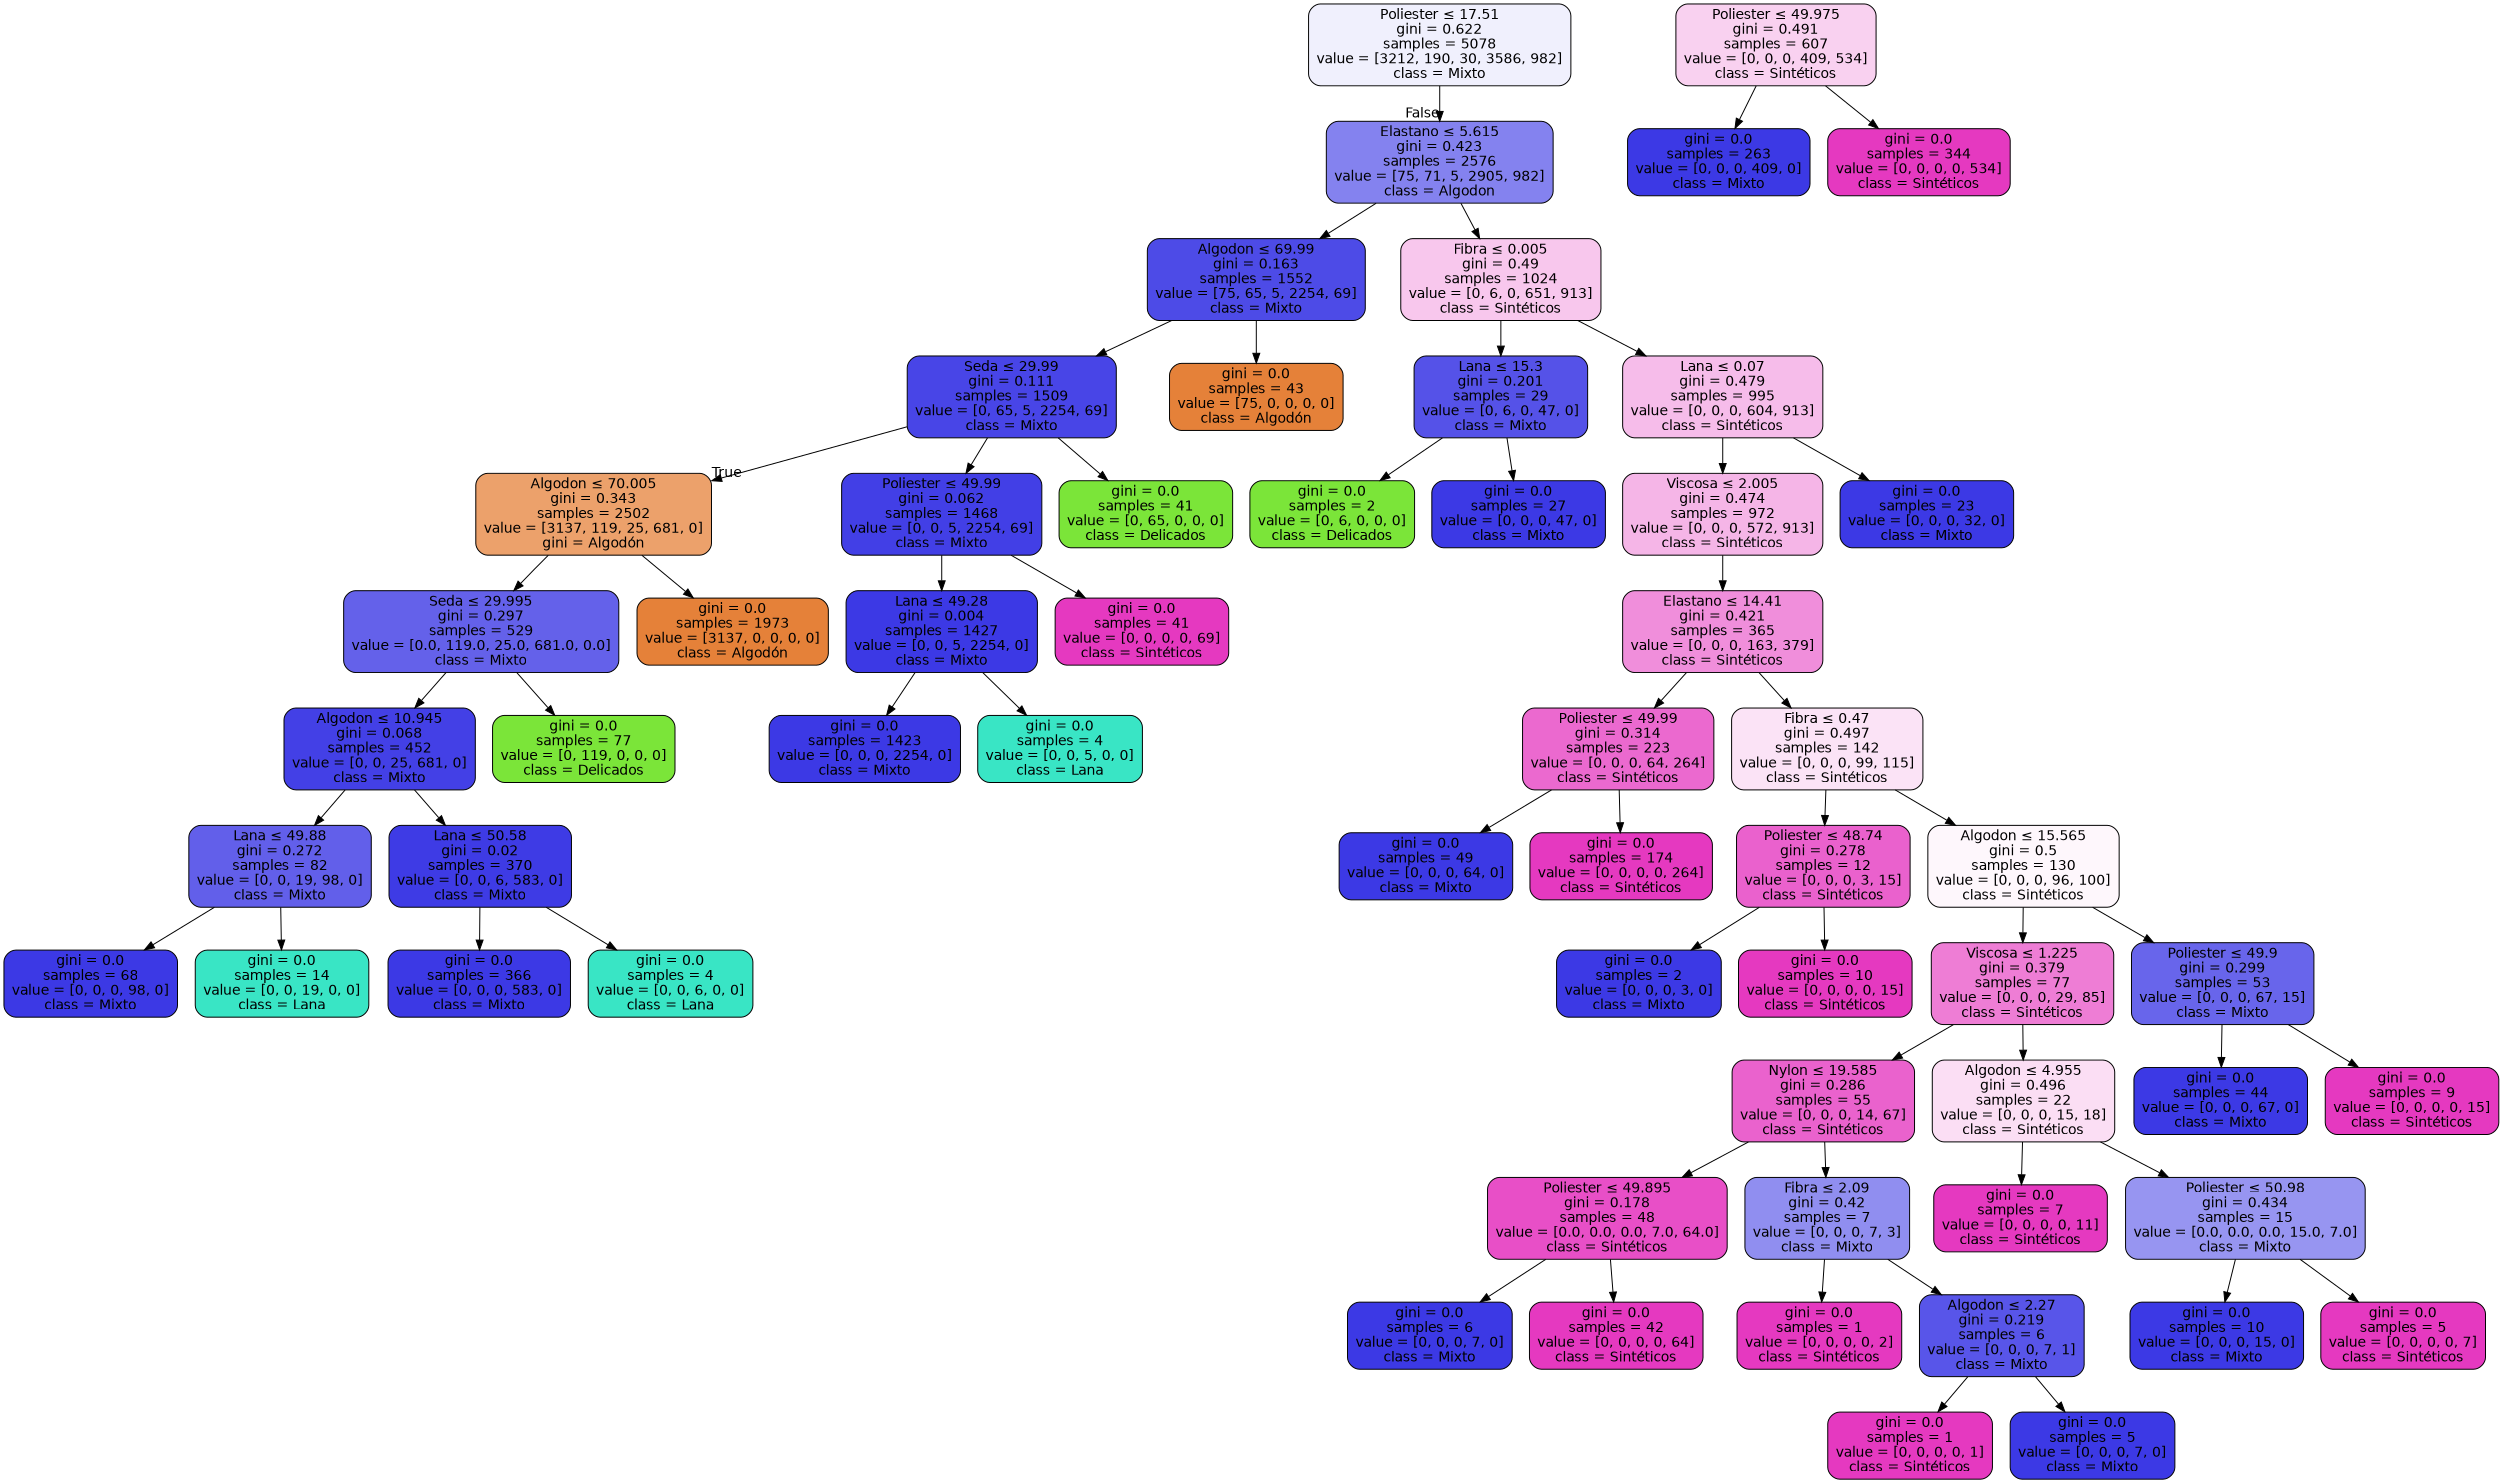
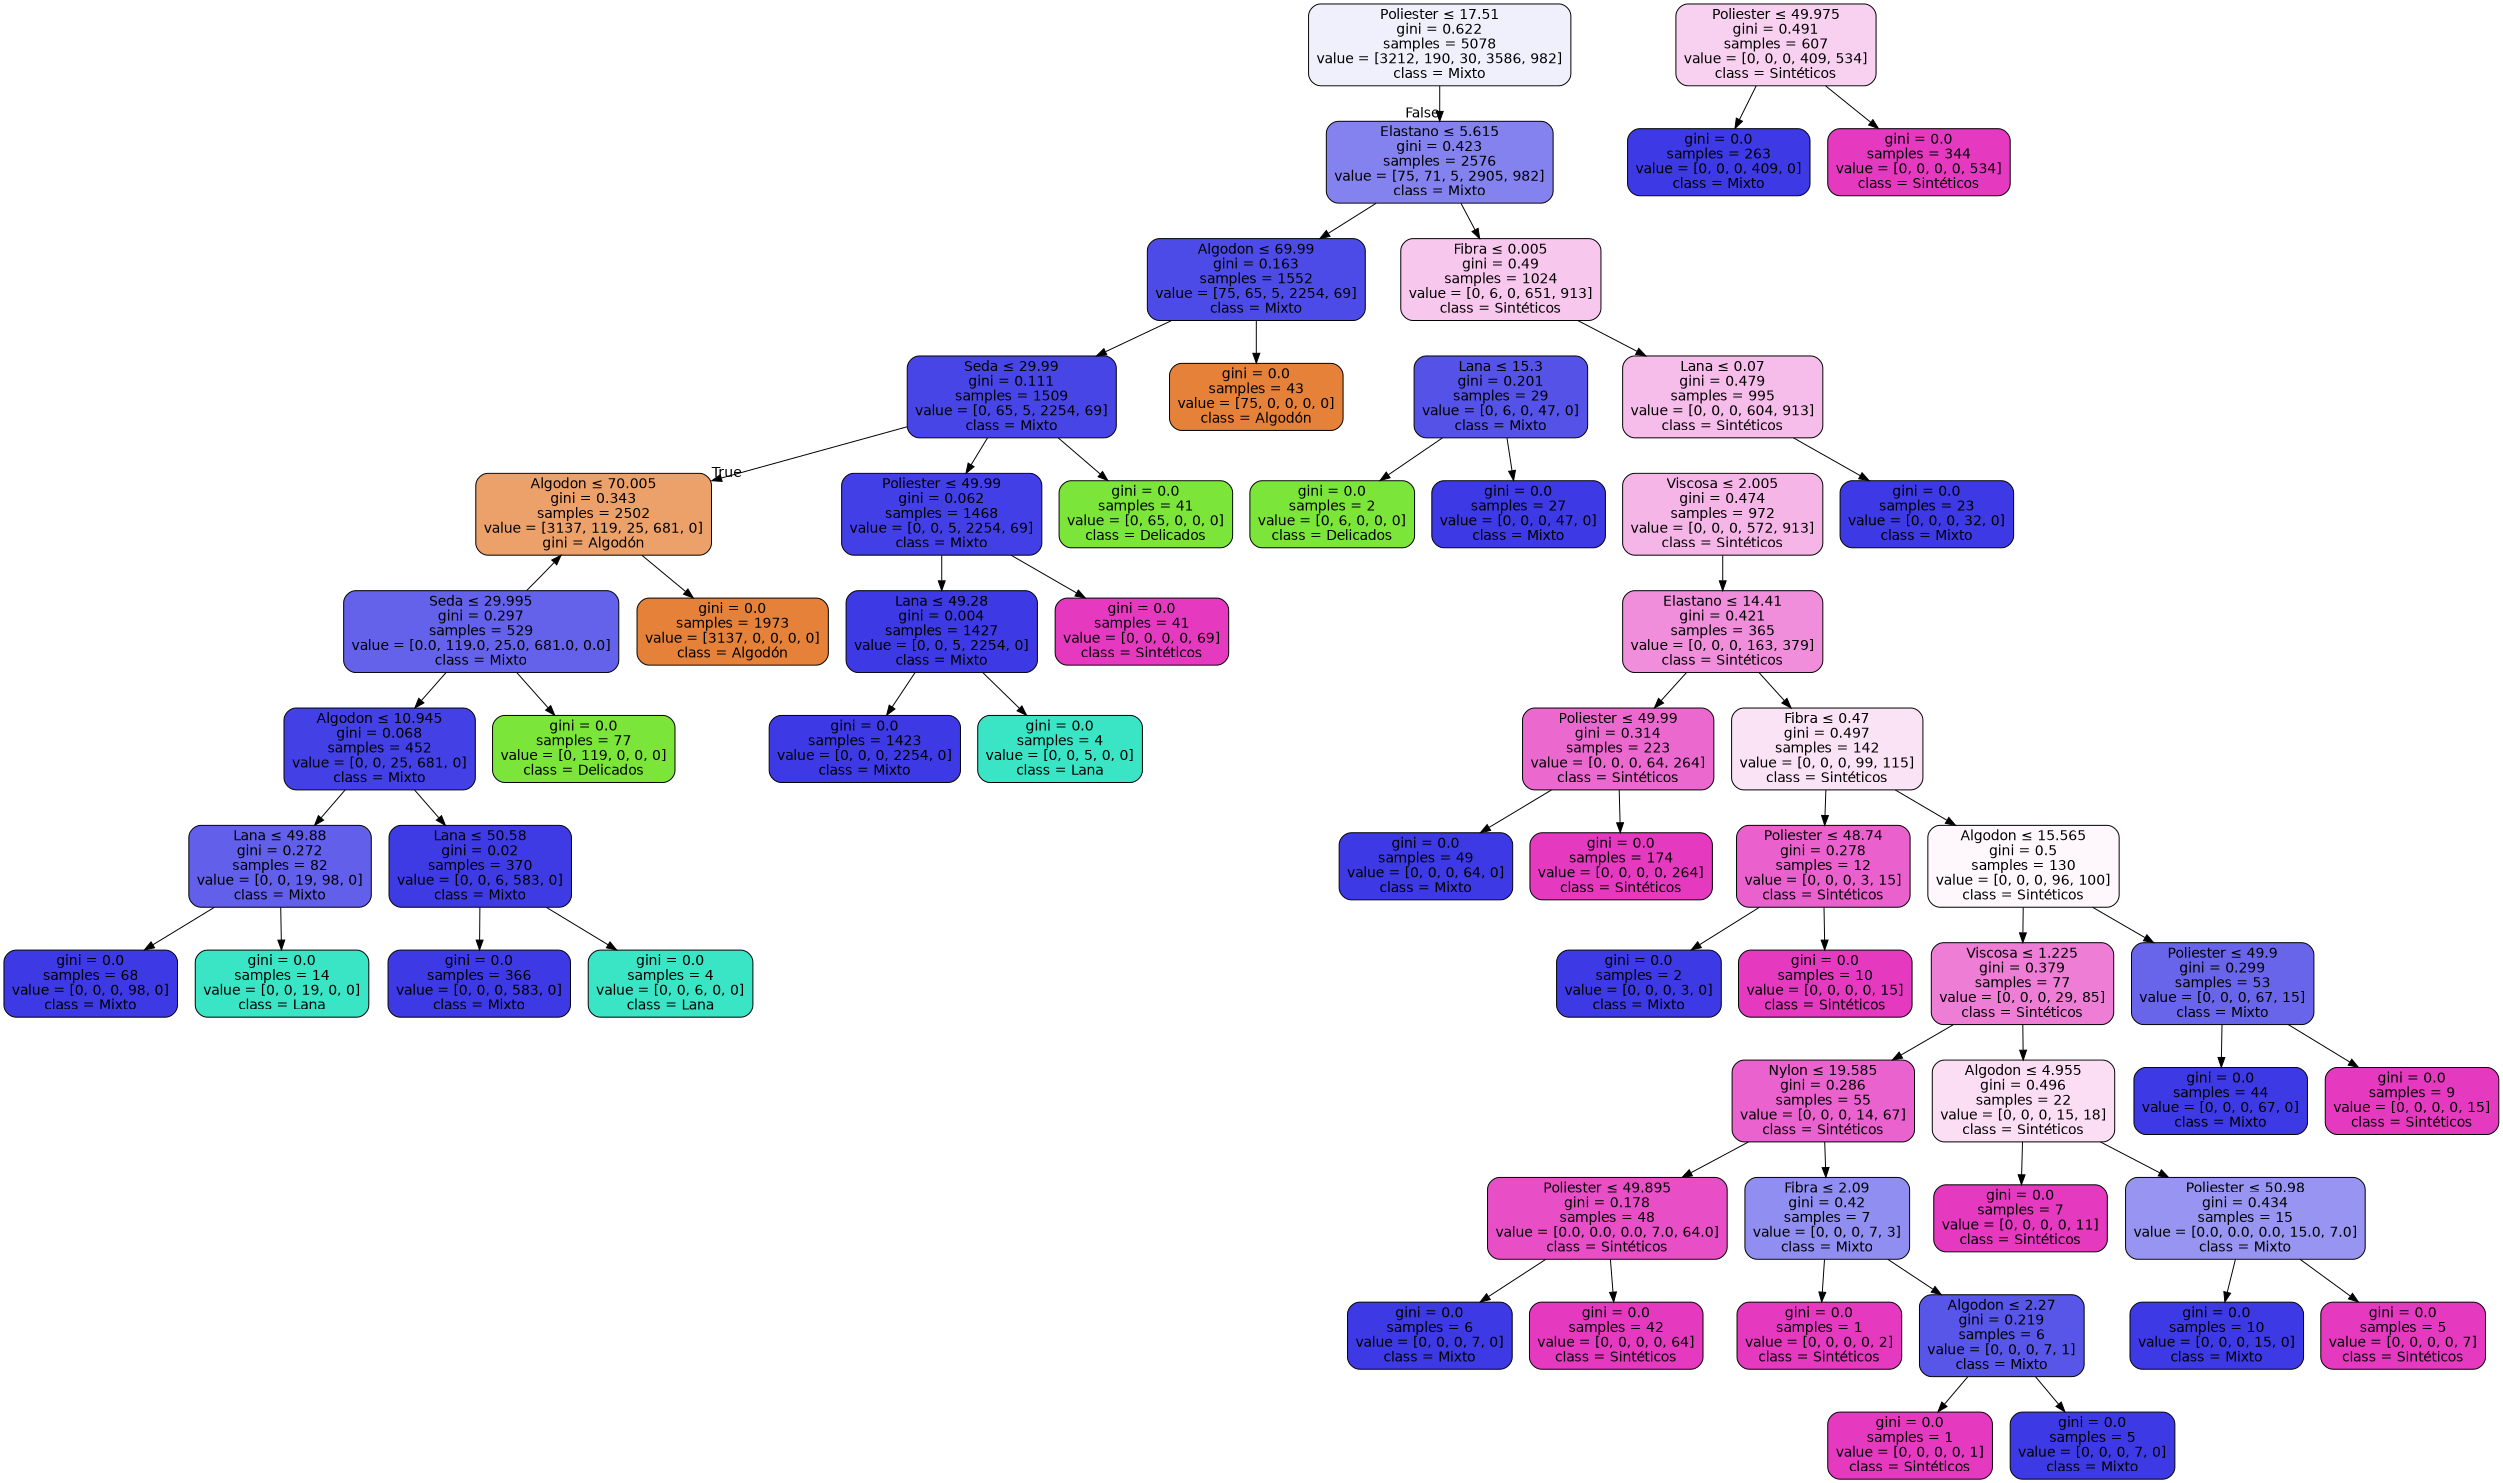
node "Elastano ≤ 5.615": text "class = Algodon" -> "class = Mixto"
edge "Fibra ≤ 0.005" -> "Lana ≤ 15.3": removed
edge "Lana ≤ 0.07" -> "Viscosa ≤ 2.005": removed
edge "Algodon ≤ 70.005" -> "Seda ≤ 29.995": reversed
